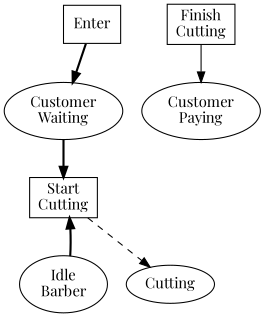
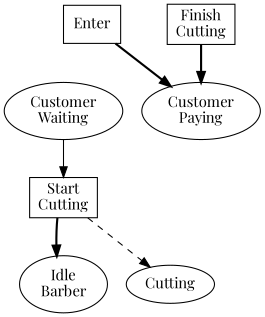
edge "Enter" -> "Customer Waiting": now "Enter" -> "Customer Paying"
edge "Finish Cutting" -> "Customer Paying": style solid -> bold
edge "Customer Waiting" -> "Start Cutting": style bold -> solid
edge "Idle Barber" -> "Start Cutting": reversed
